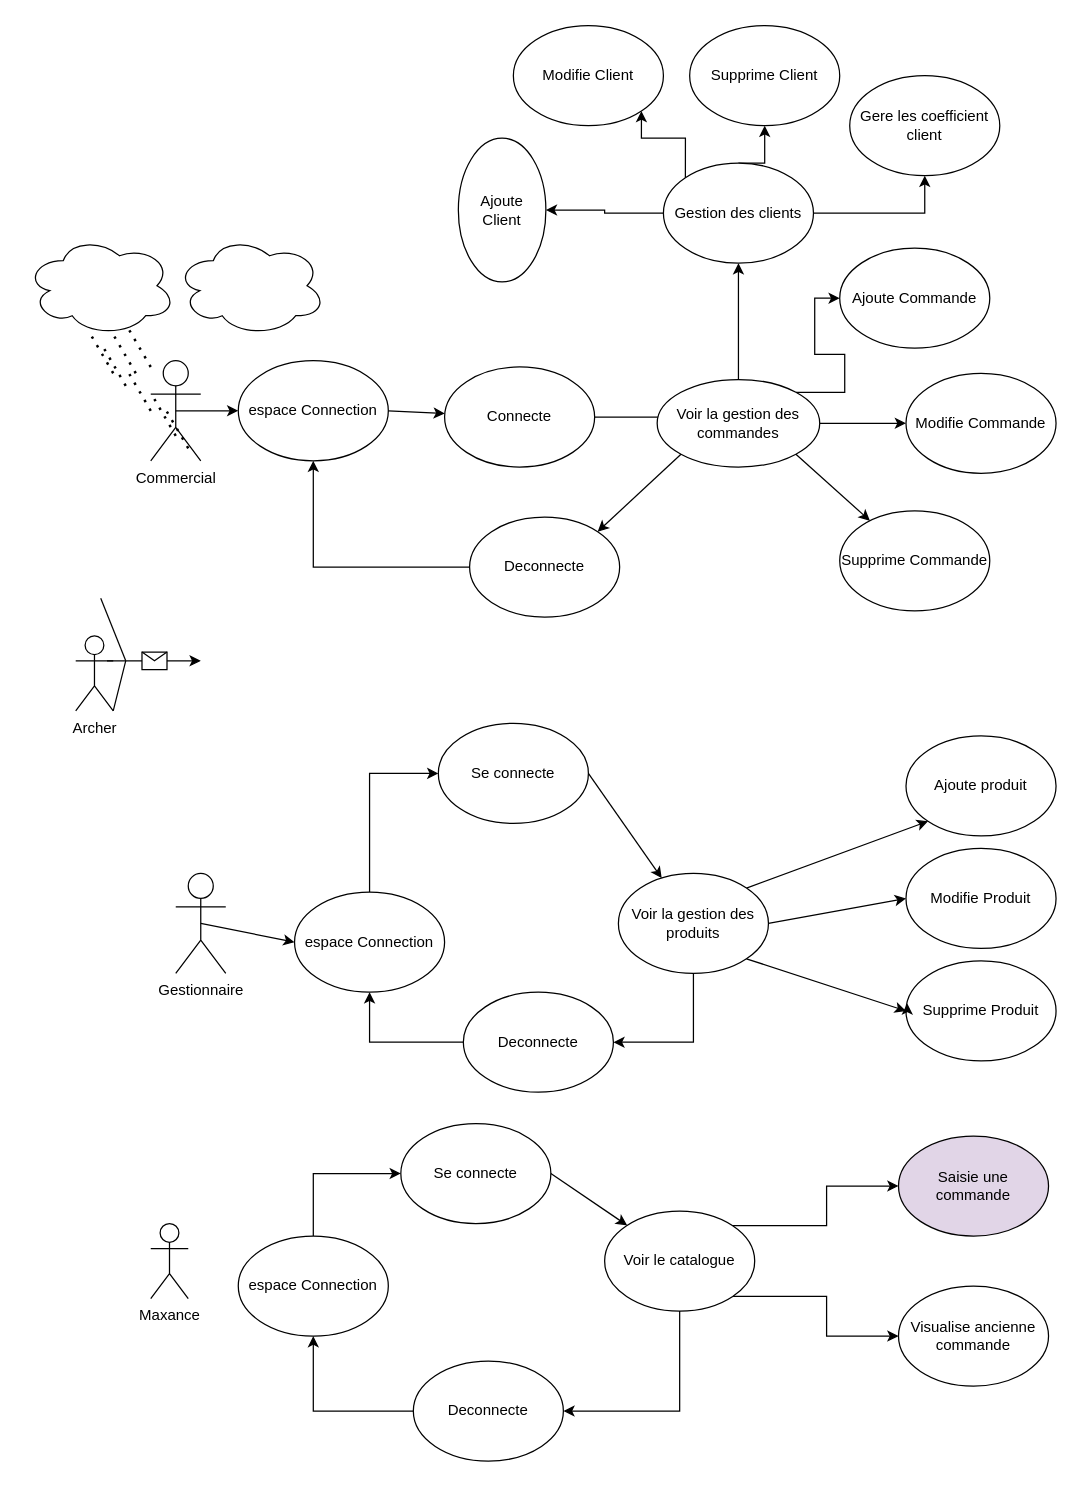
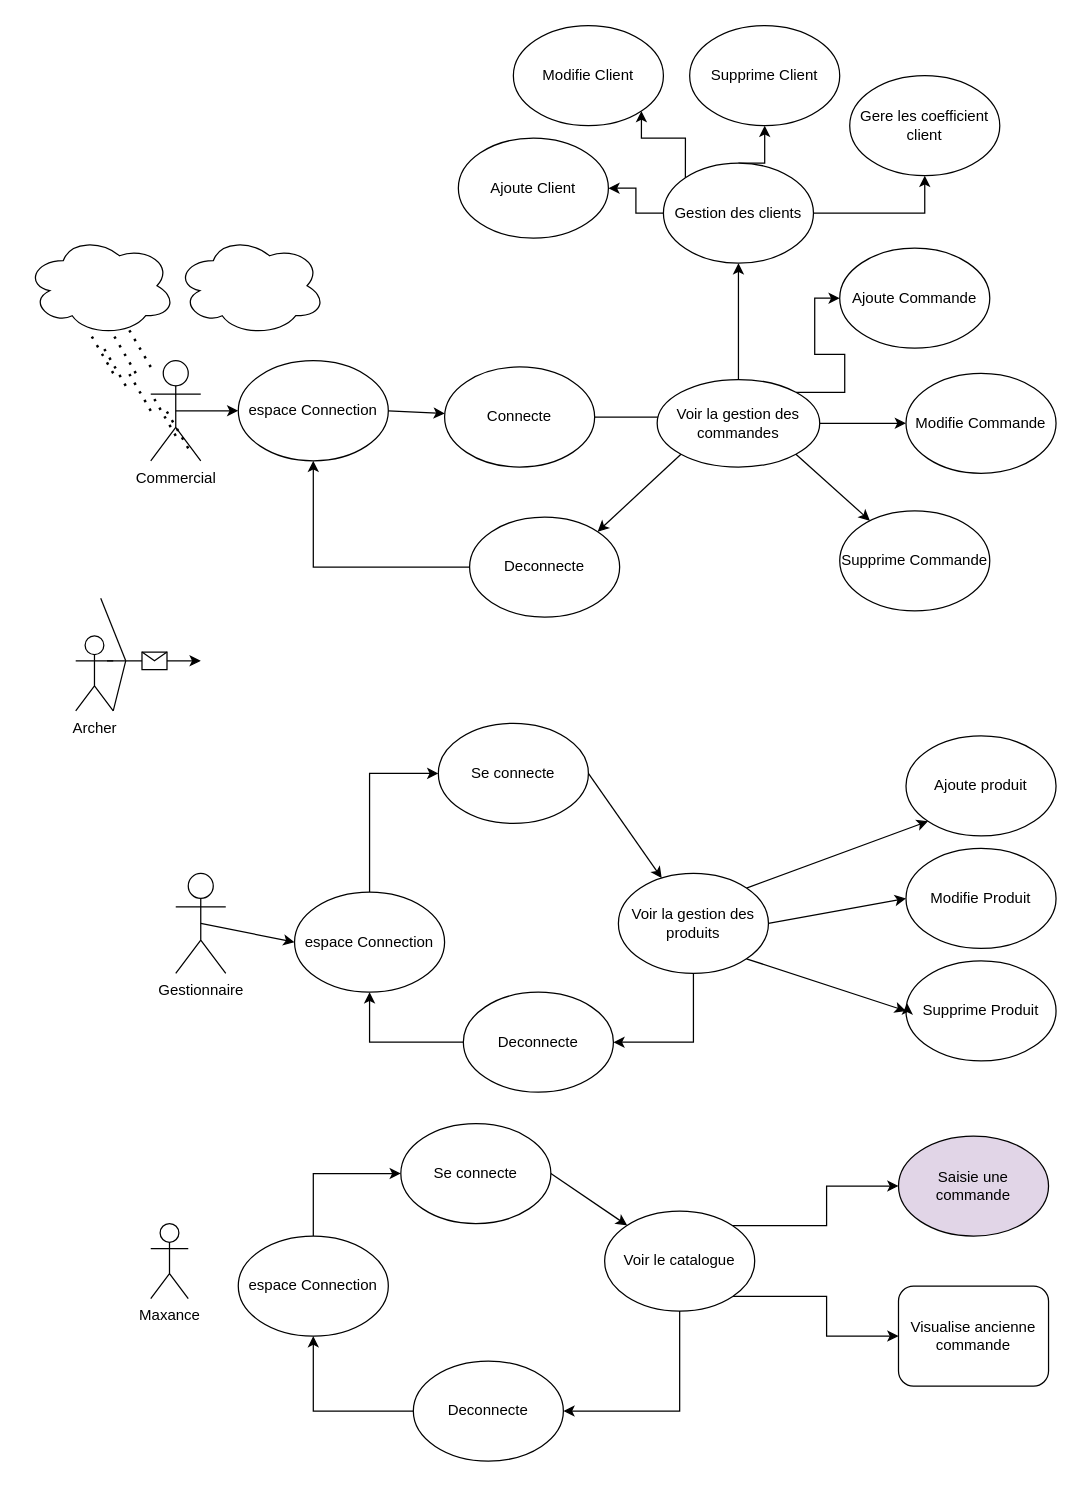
node "Ajoute Client": size 88x144 -> 150x100
node "Visualise ancienne commande": shape ellipse -> rounded rectangle
